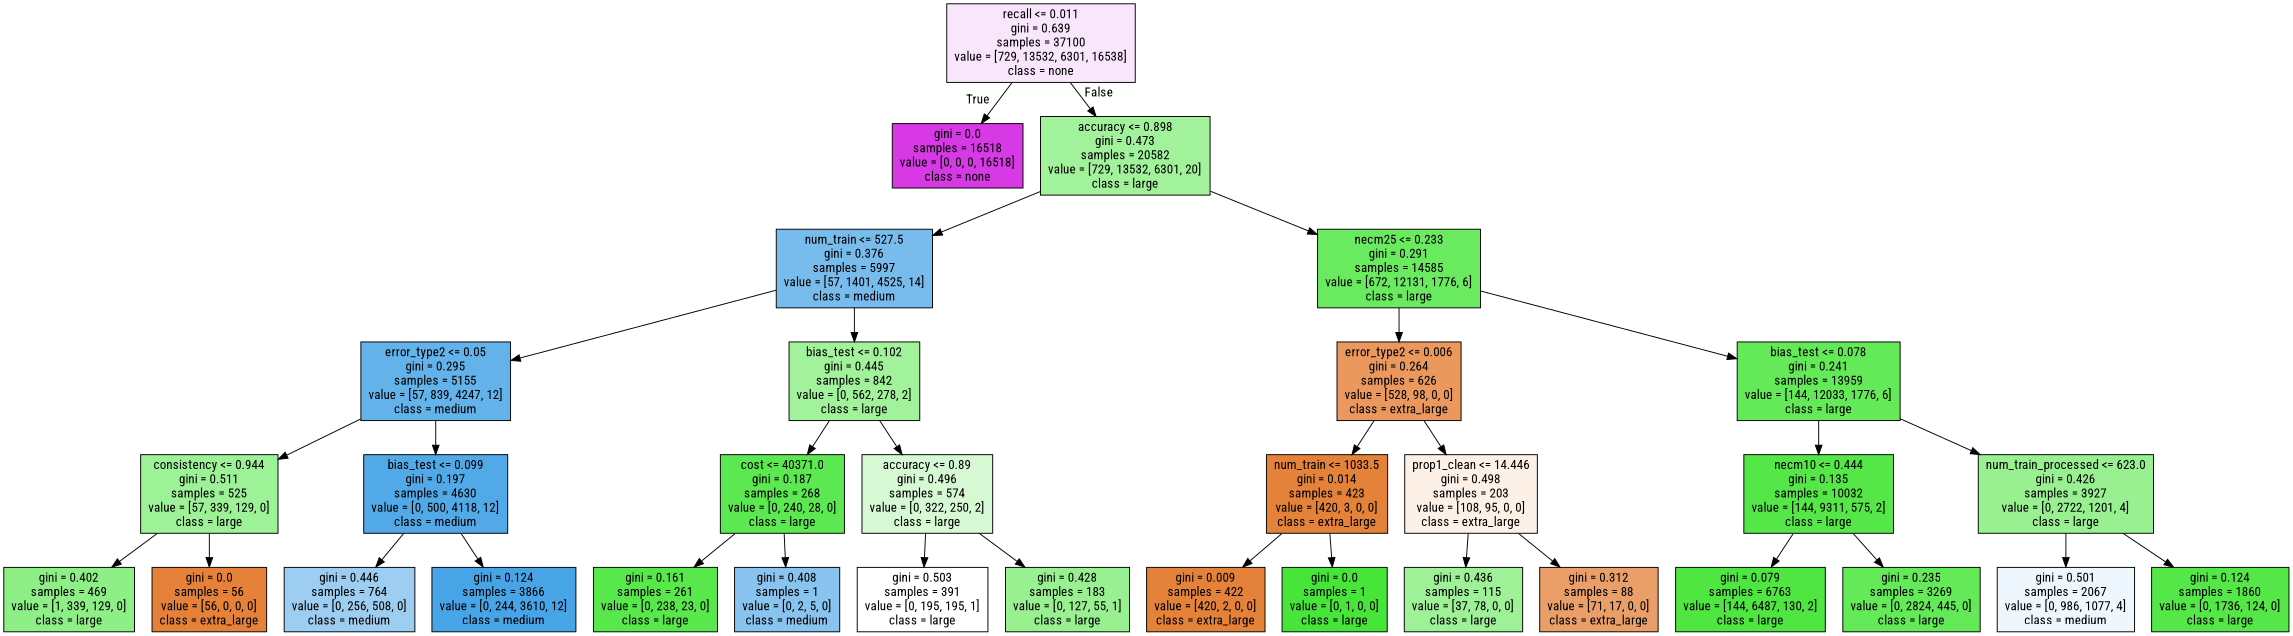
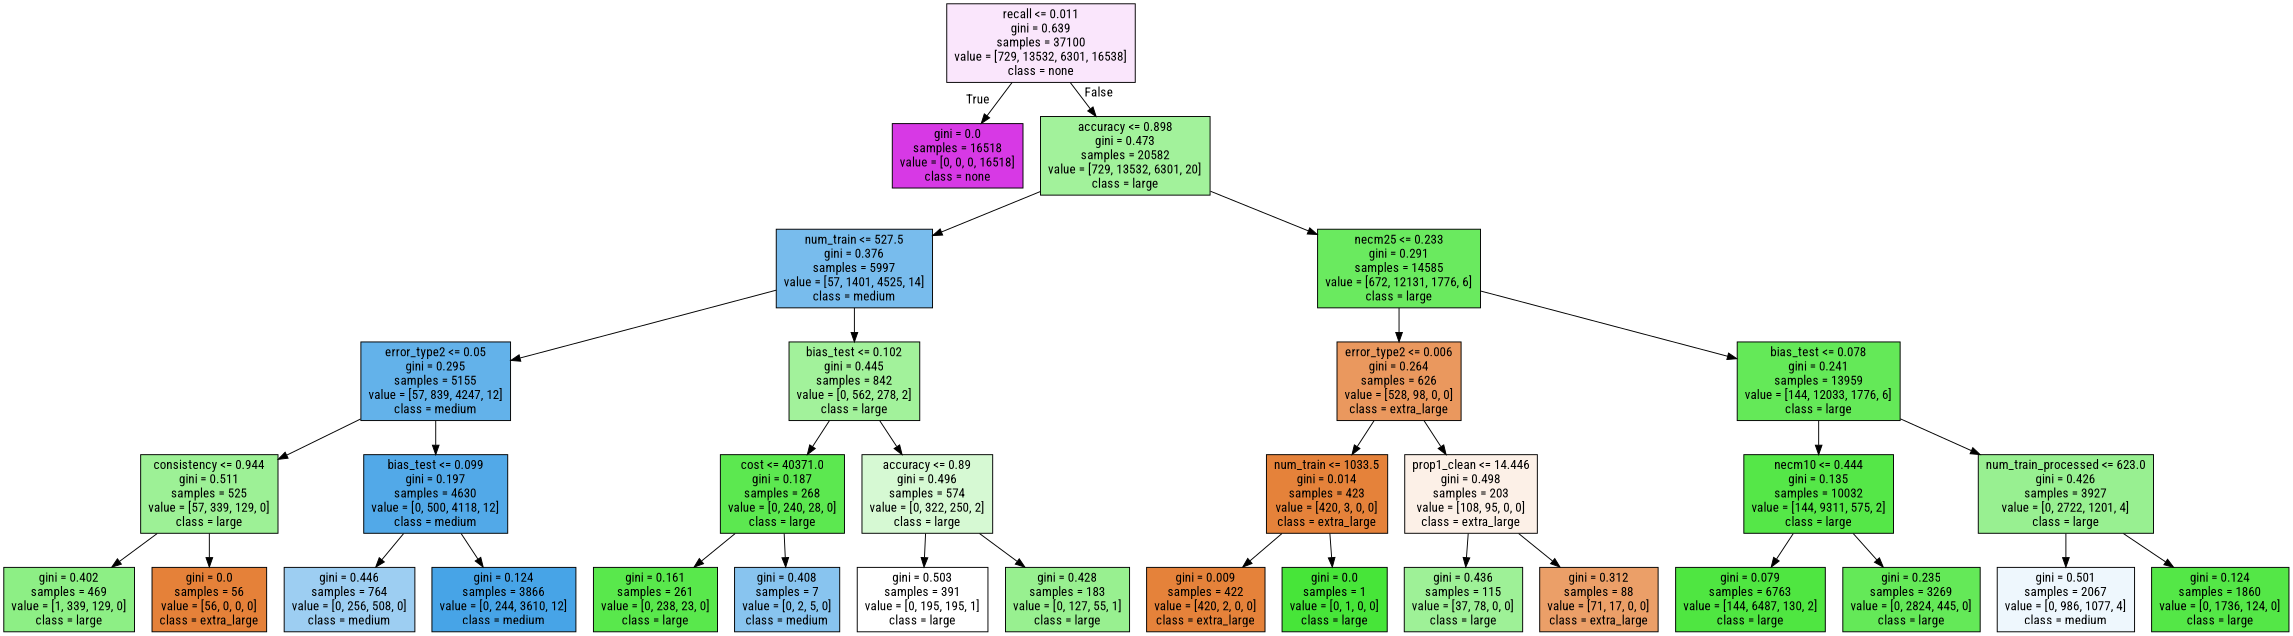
node "gini = 0.408 samples = 1 value = [0, 2, 5, 0] class = medium": label "gini = 0.408 samples = 1 value = [0, 2, 5, 0] class = medium" -> "gini = 0.408 samples = 7 value = [0, 2, 5, 0] class = medium"
